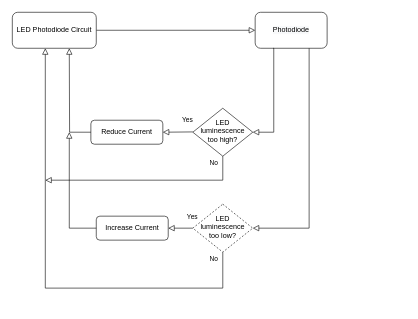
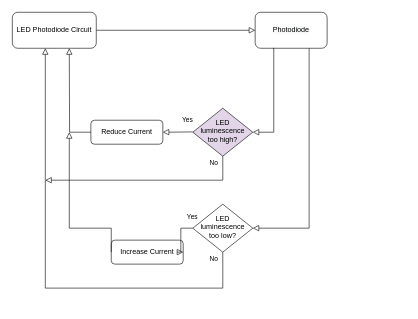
node "LED luminescence too high?": fillcolor #ffffff -> #e1d5e7
node "Increase Current": moved (132, 228) -> (147, 252)
node "LED luminescence too low?": style dashed -> solid
